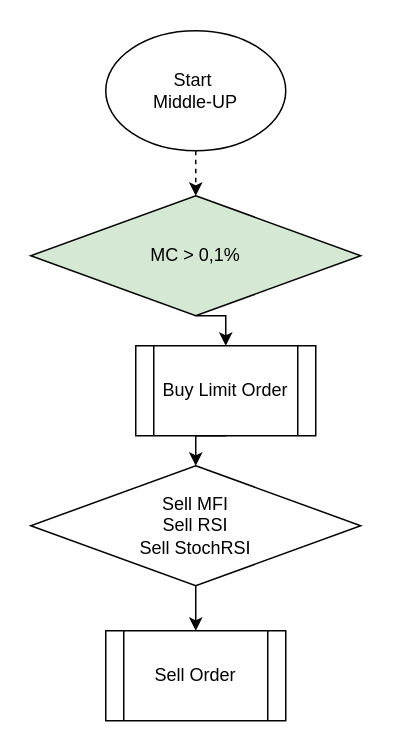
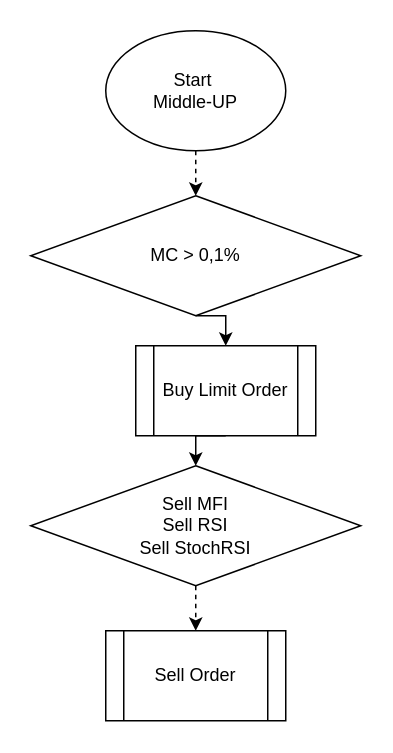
node "MC > 0,1%": fillcolor #d5e8d4 -> #ffffff
edge "Sell MFI Sell RSI Sell StochRSI" -> "Sell Order": style solid -> dashed
